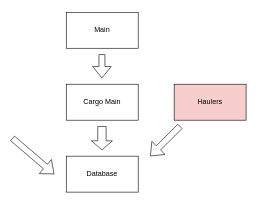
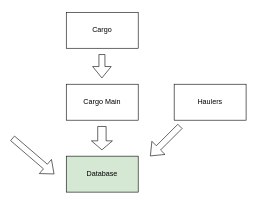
node "Main": label "Main" -> "Cargo"
node "Haulers": fillcolor #f8cecc -> #ffffff
node "Database": fillcolor #ffffff -> #d5e8d4
